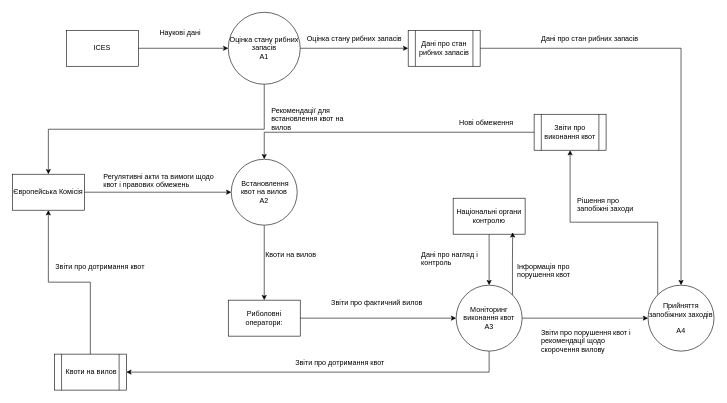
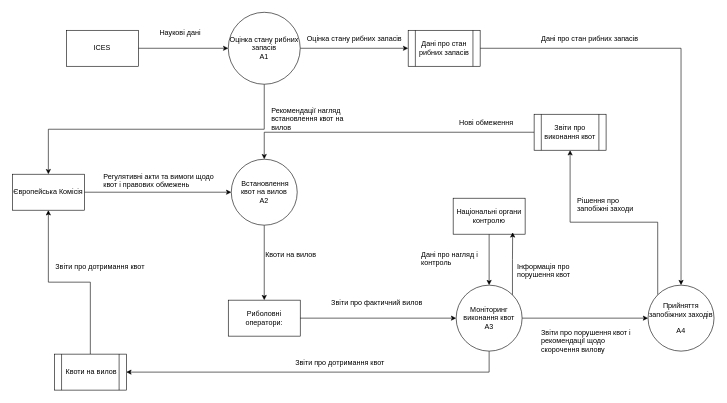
node "Рекомендації для встановлення квот на вилов": label "Рекомендації для встановлення квот на вилов" -> "Рекомендації нагляд встановлення квот на вилов"
